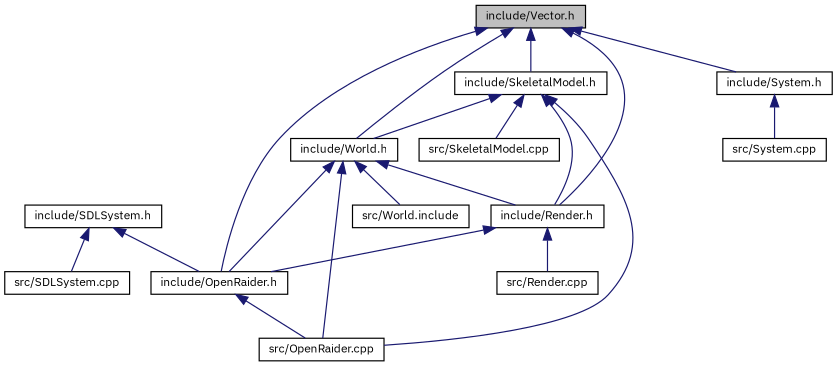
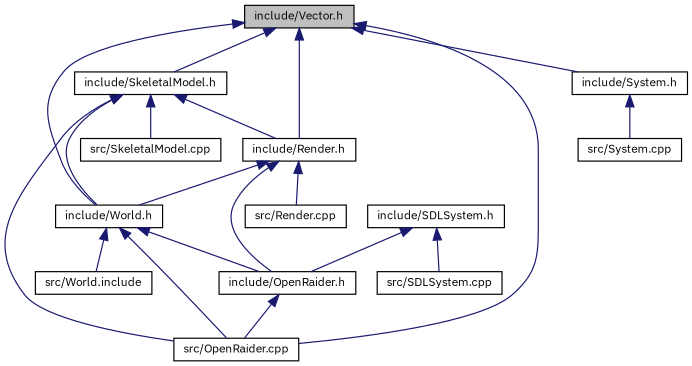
edge "include/OpenRaider.h" -> "include/Vector.h": now "src/OpenRaider.cpp" -> "include/Vector.h"
edge "include/Render.h" -> "include/World.h": reversed
